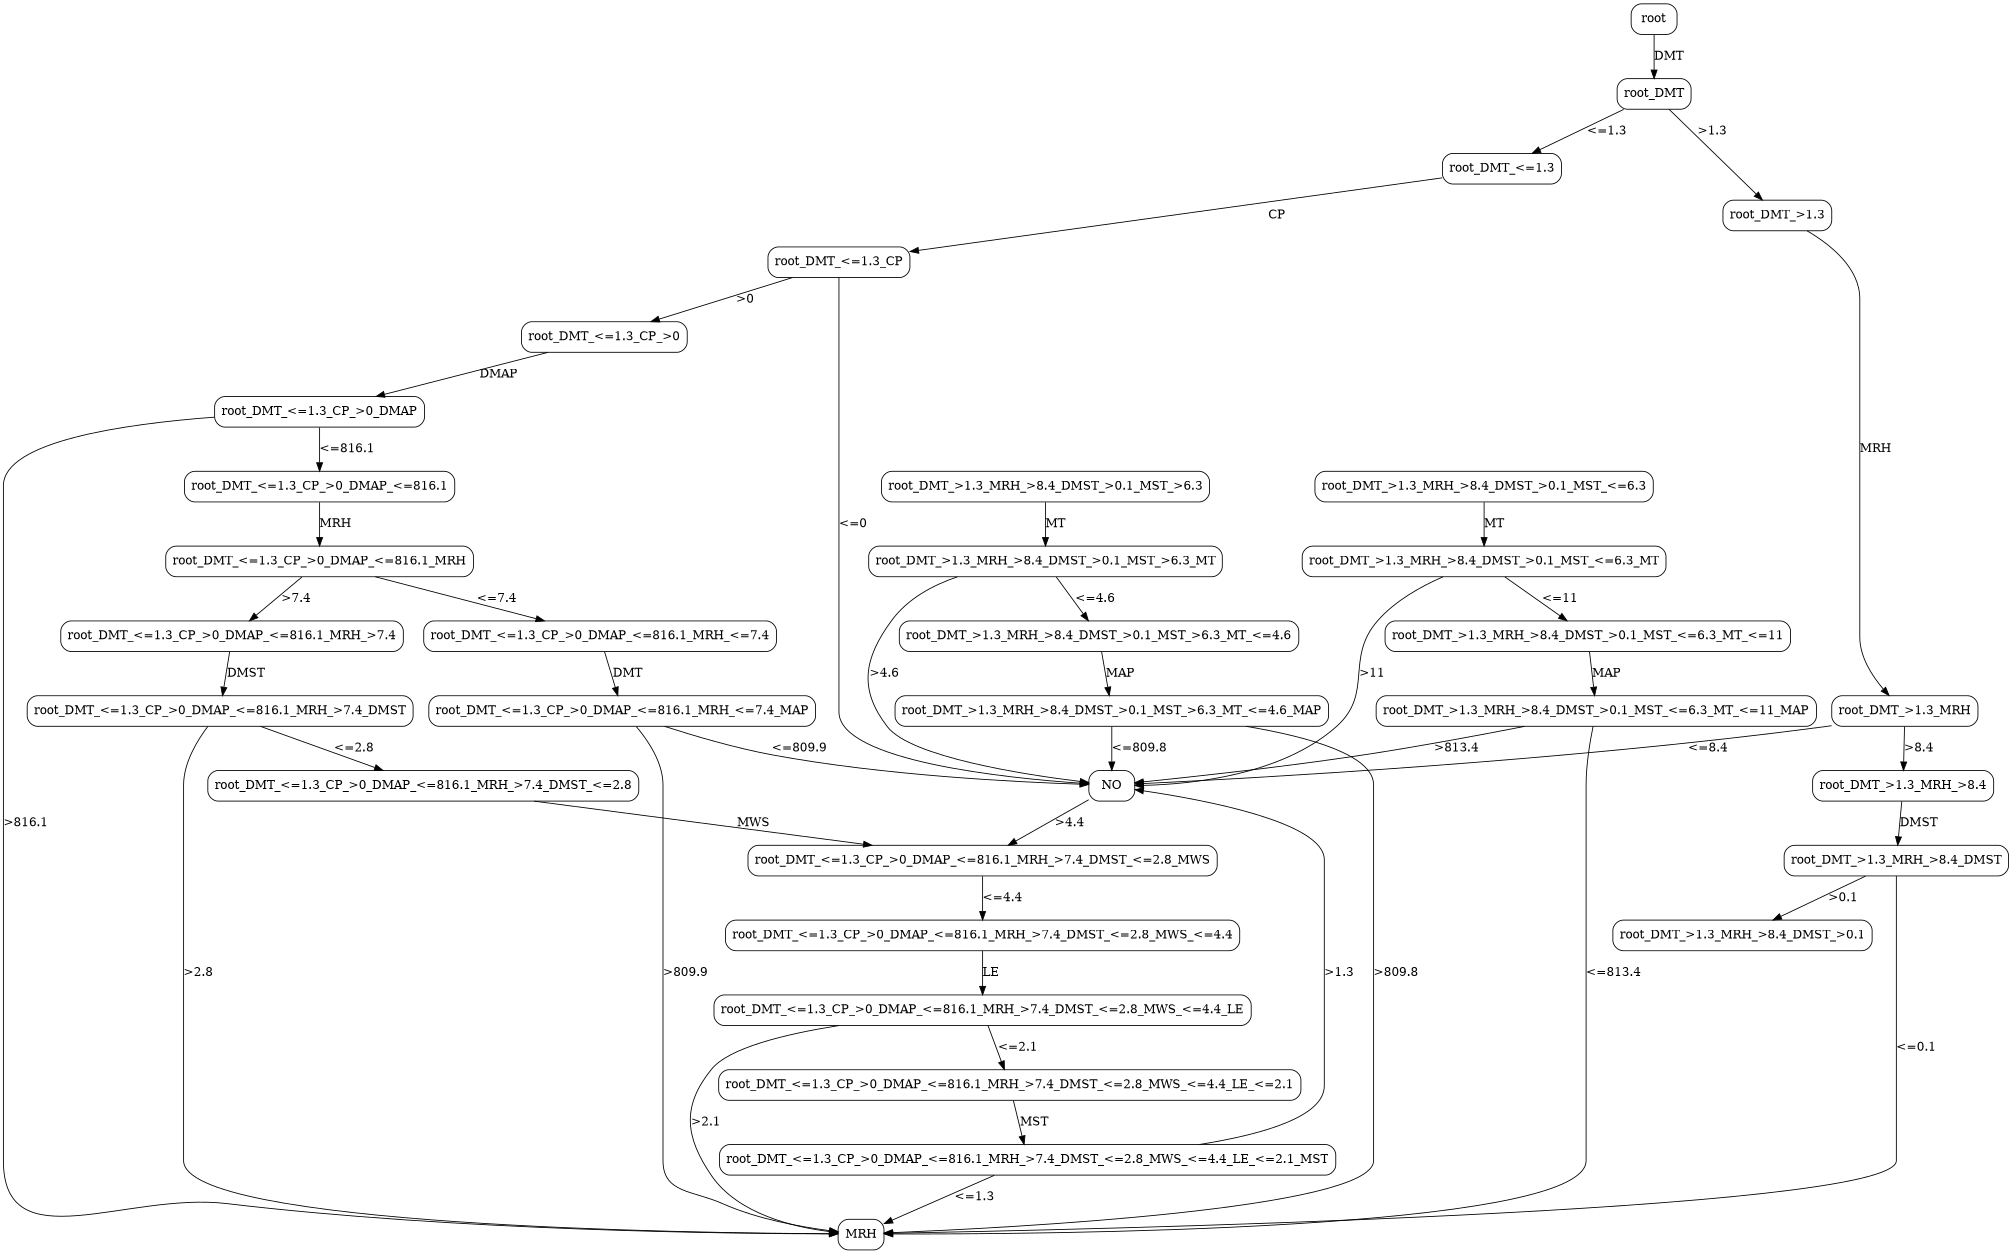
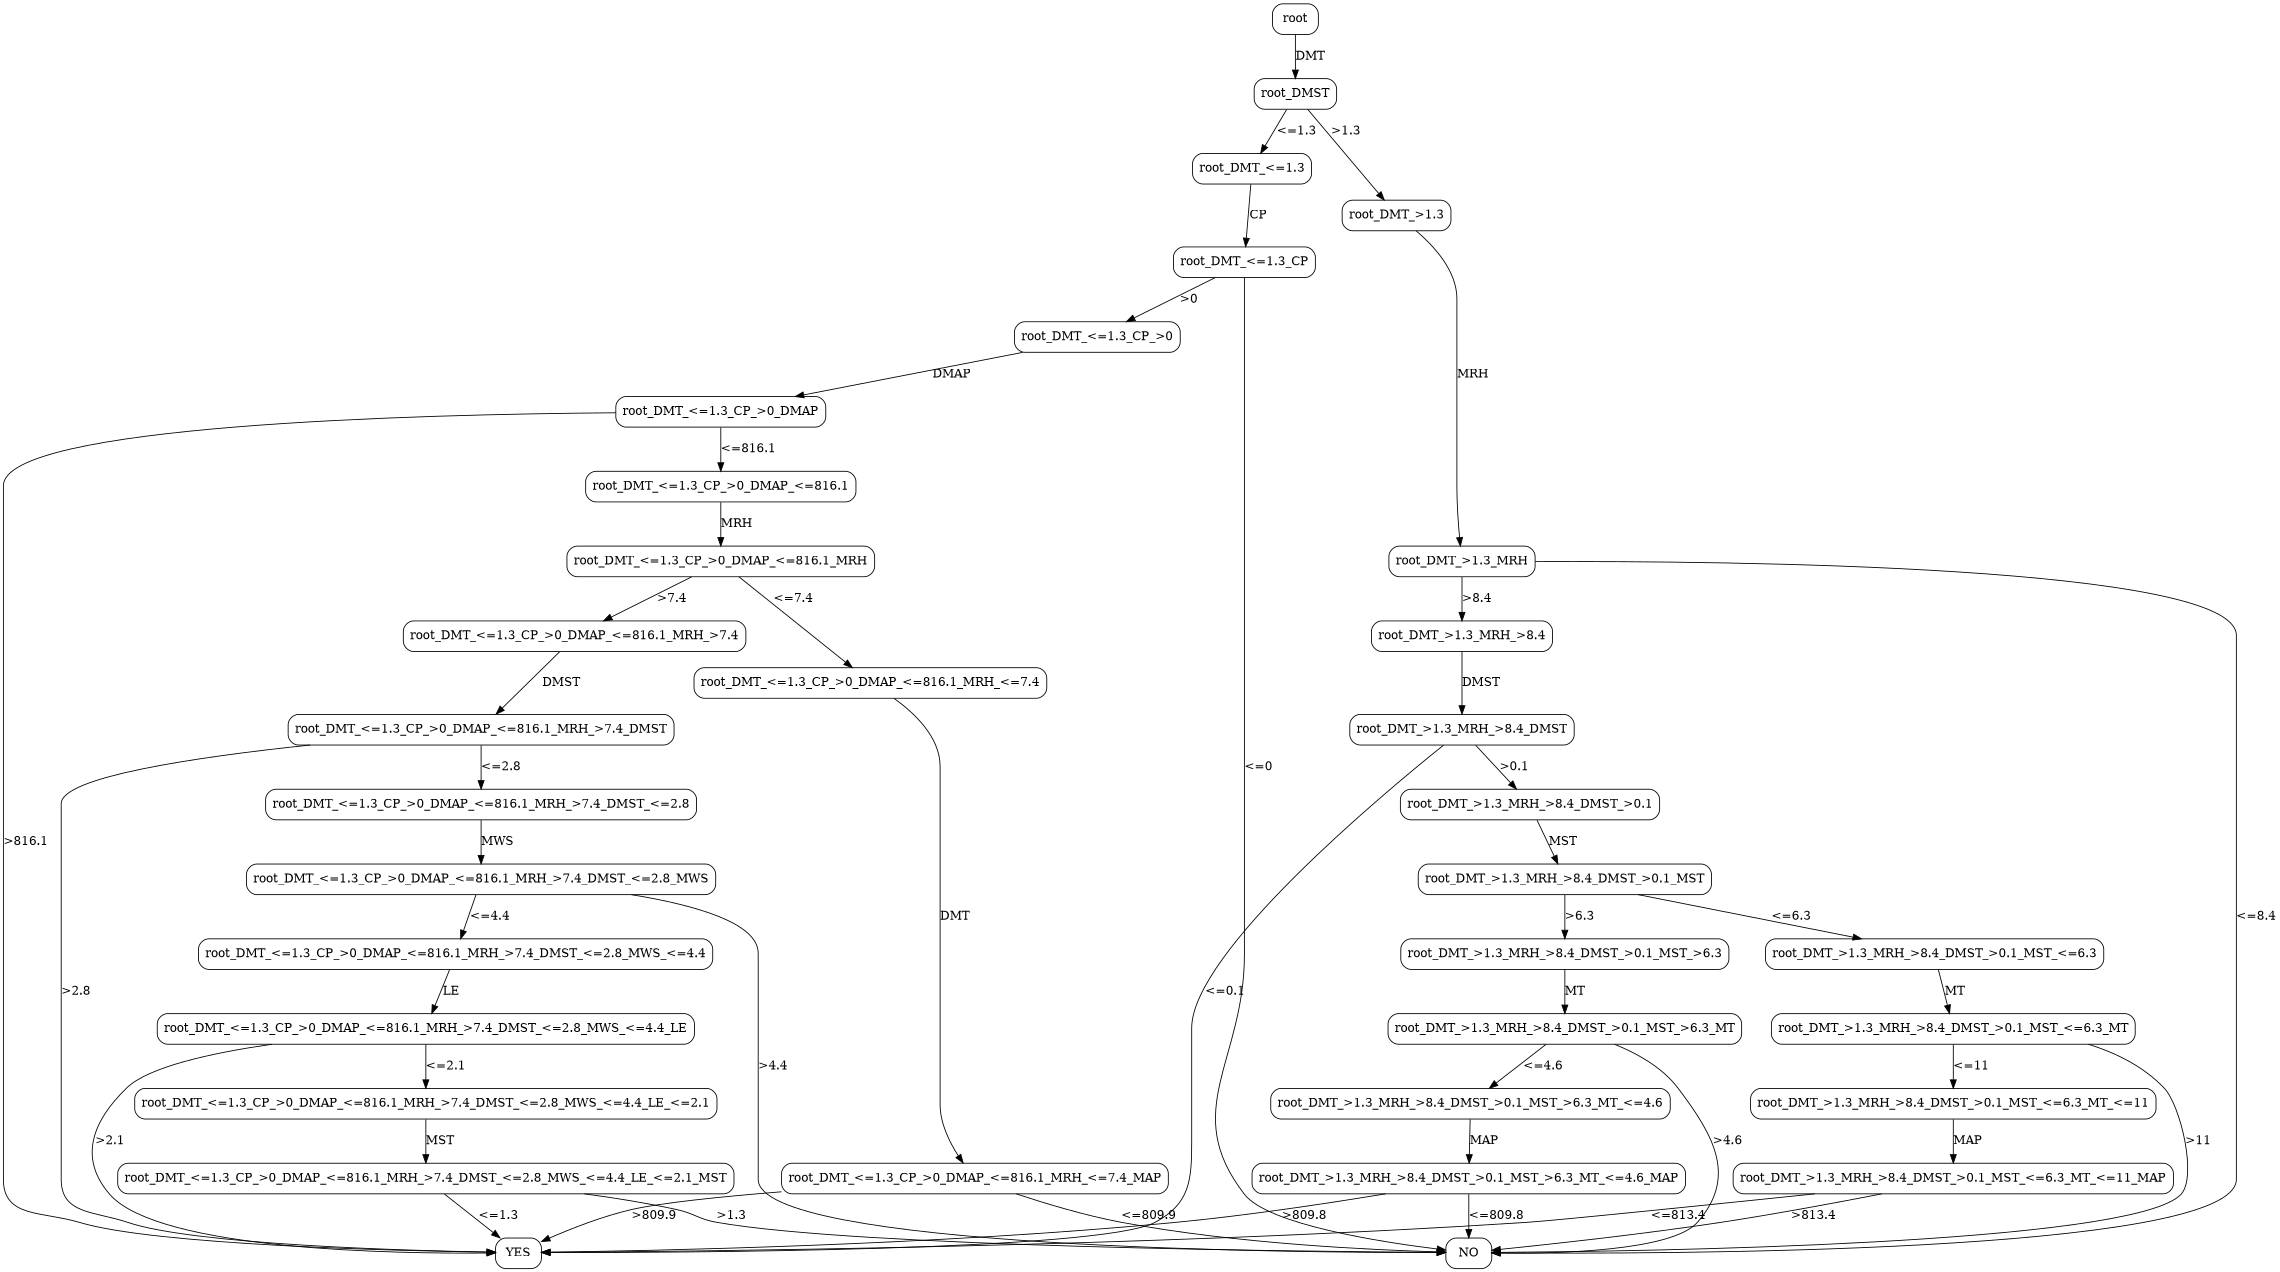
node "root_DMT": label "root_DMT" -> "root_DMST"
edge "NO" -> "root_DMT_<=1.3_CP_>0_DMAP_<=816.1_MRH_>7.4_DMST_<=2.8_MWS": reversed
node "root_DMT_>1.3_MRH_>8.4_DMST_>0.1_MST": added
node "MRH": label "MRH" -> "YES"
